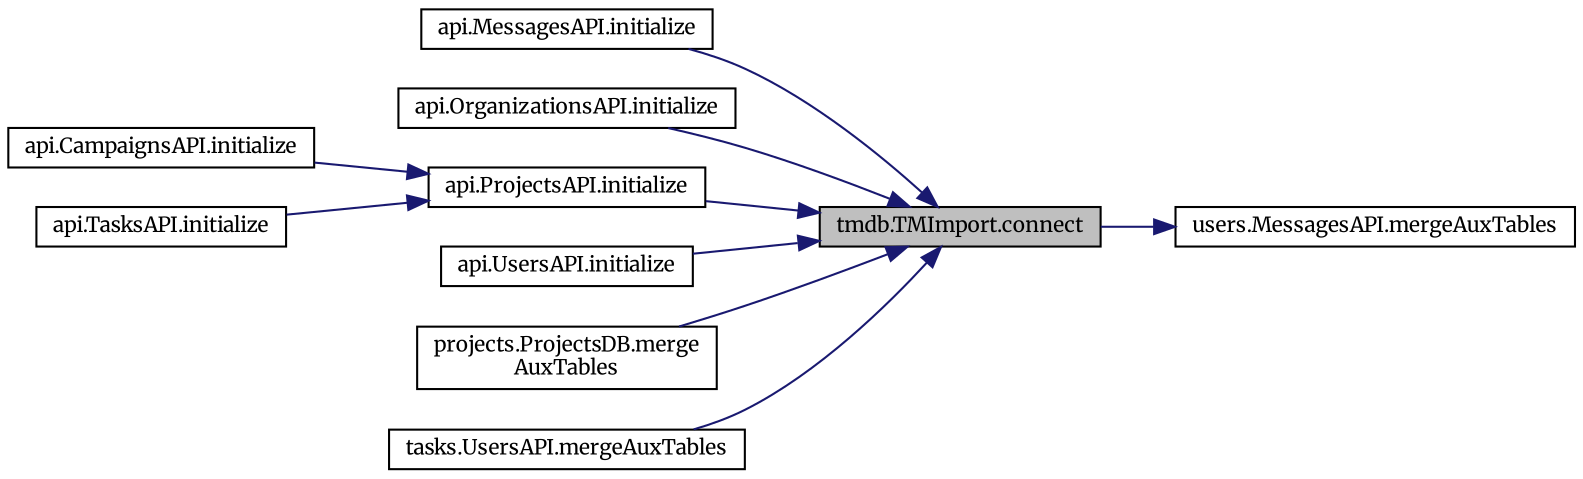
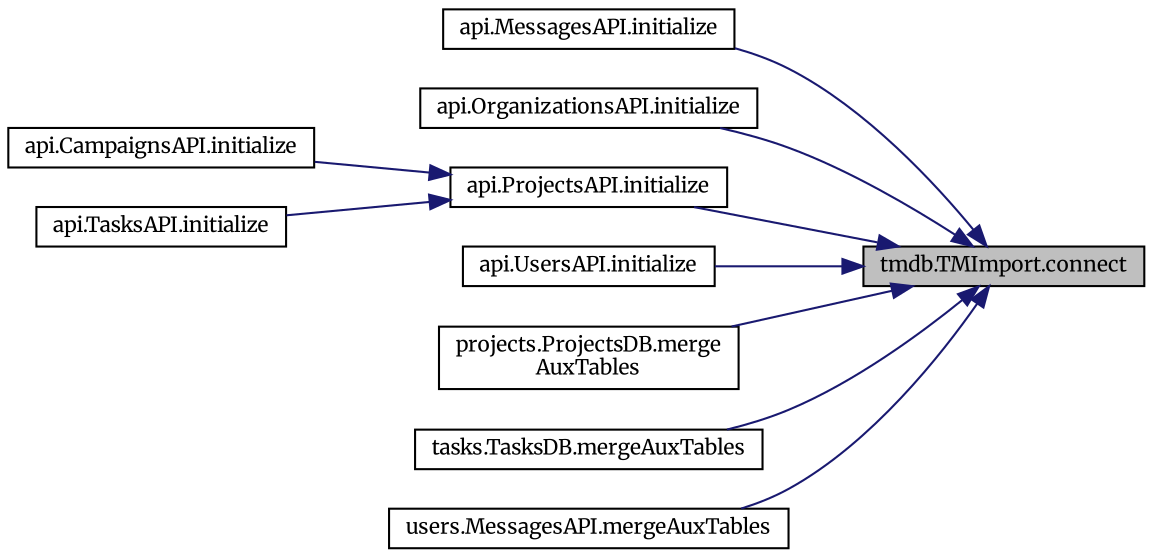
edge "tmdb.TMImport.connect" -> "users.MessagesAPI.mergeAuxTables": reversed
node "tasks.UsersAPI.mergeAuxTables": label "tasks.UsersAPI.mergeAuxTables" -> "tasks.TasksDB.mergeAuxTables"
